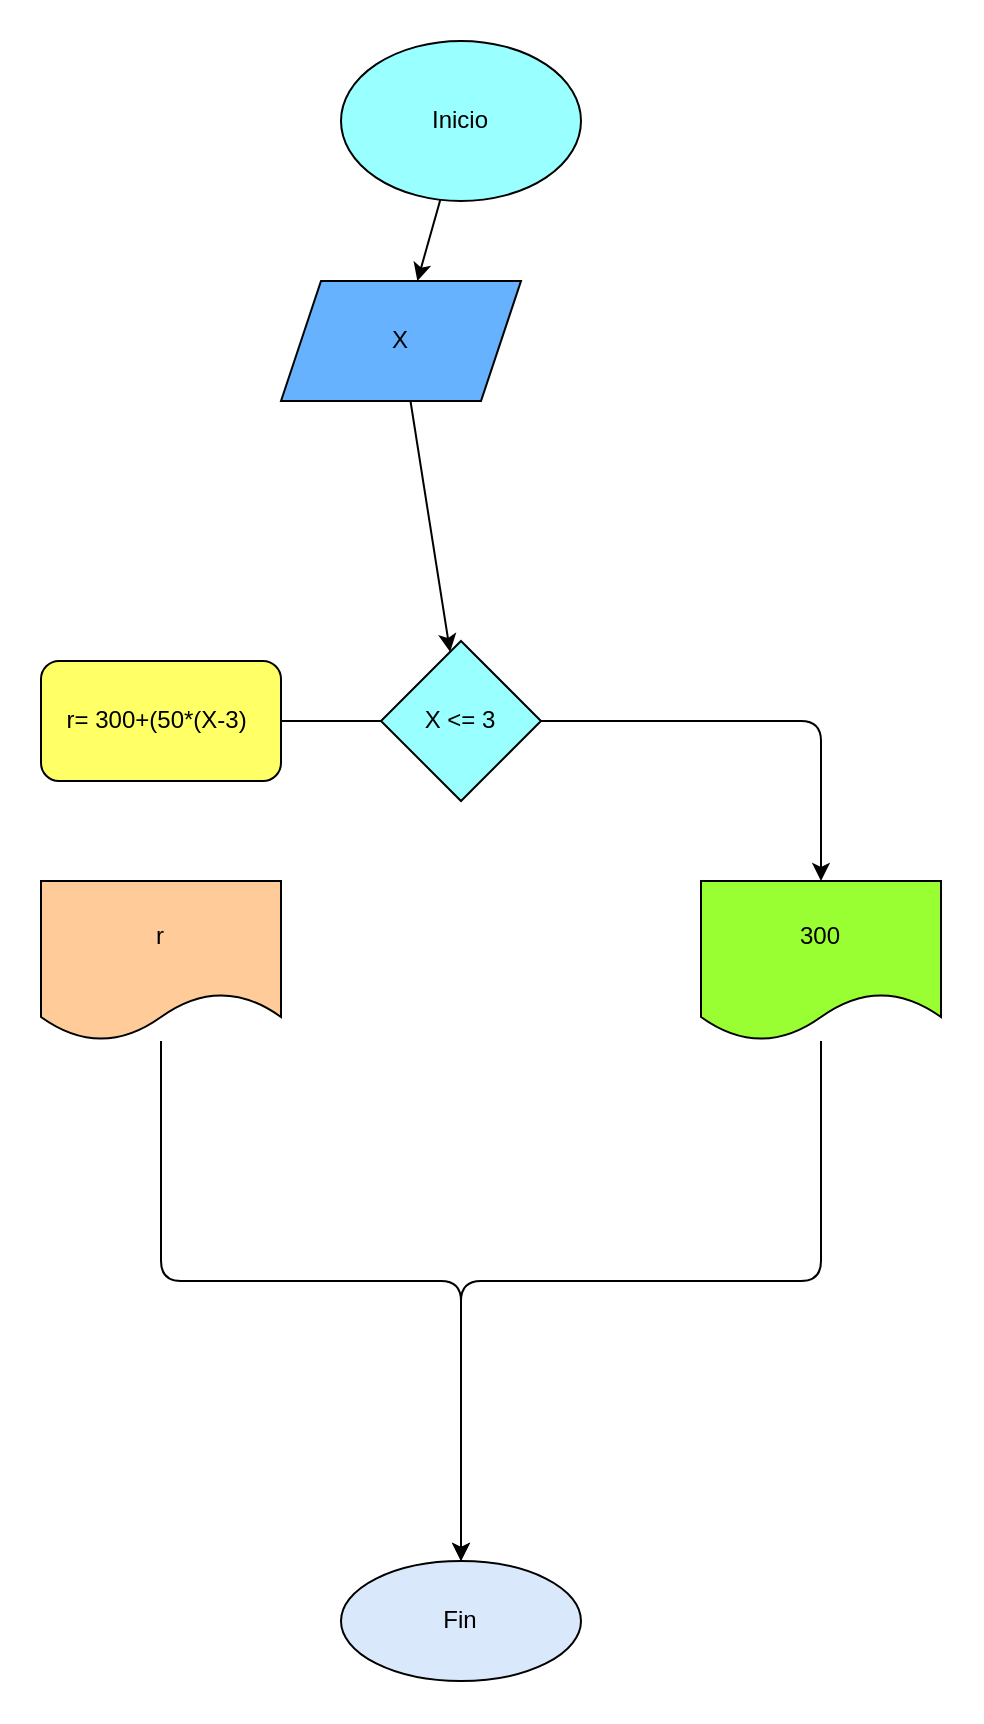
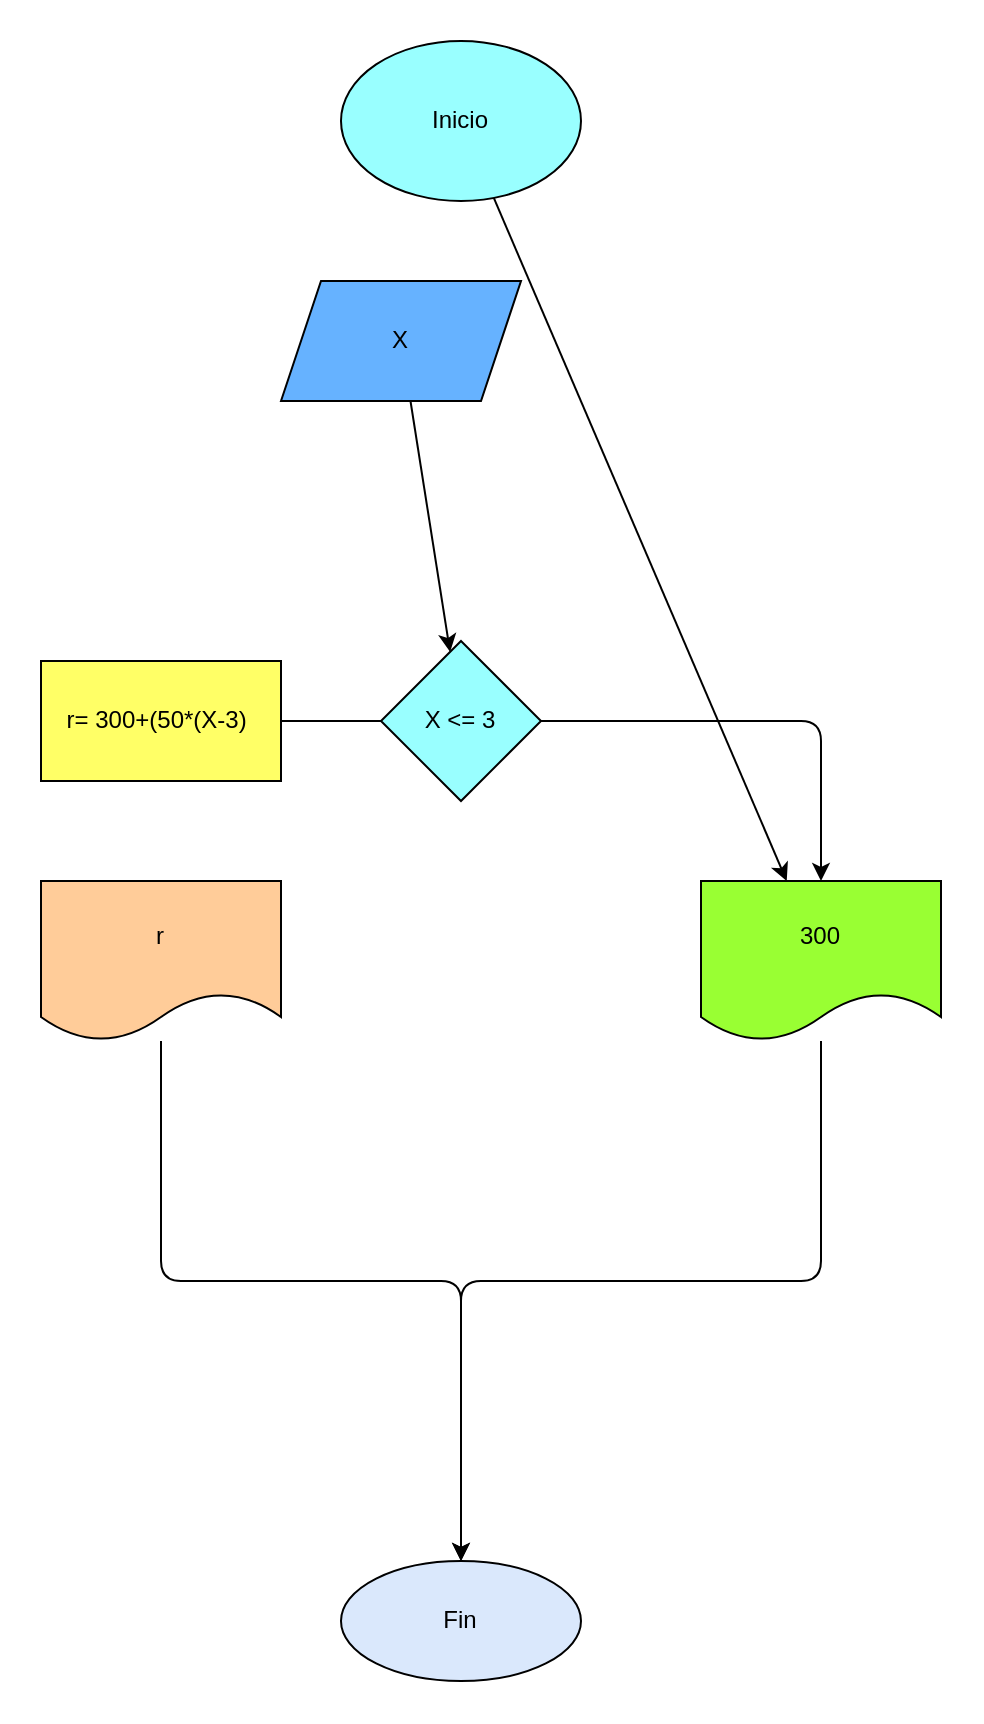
edge "Inicio" -> "X": now "Inicio" -> "300"
node "r= 300+(50*(X-3)": shape rounded rectangle -> rectangle
